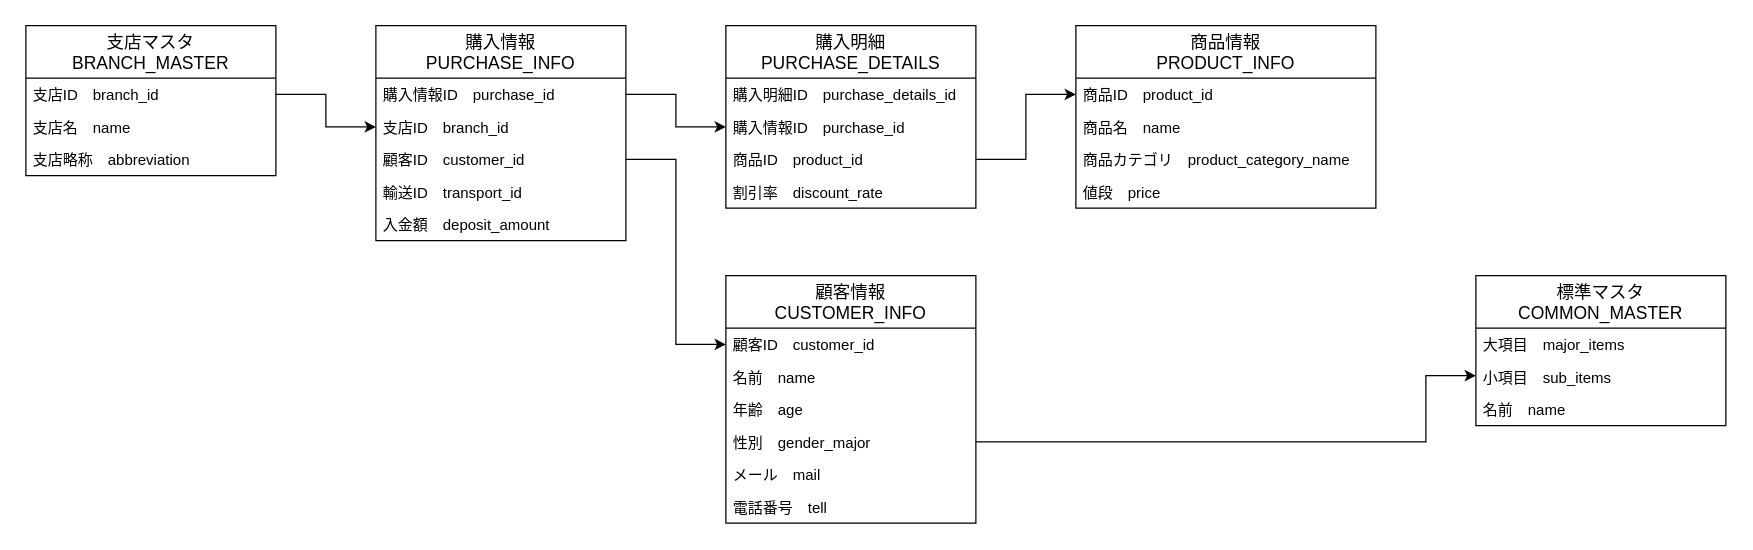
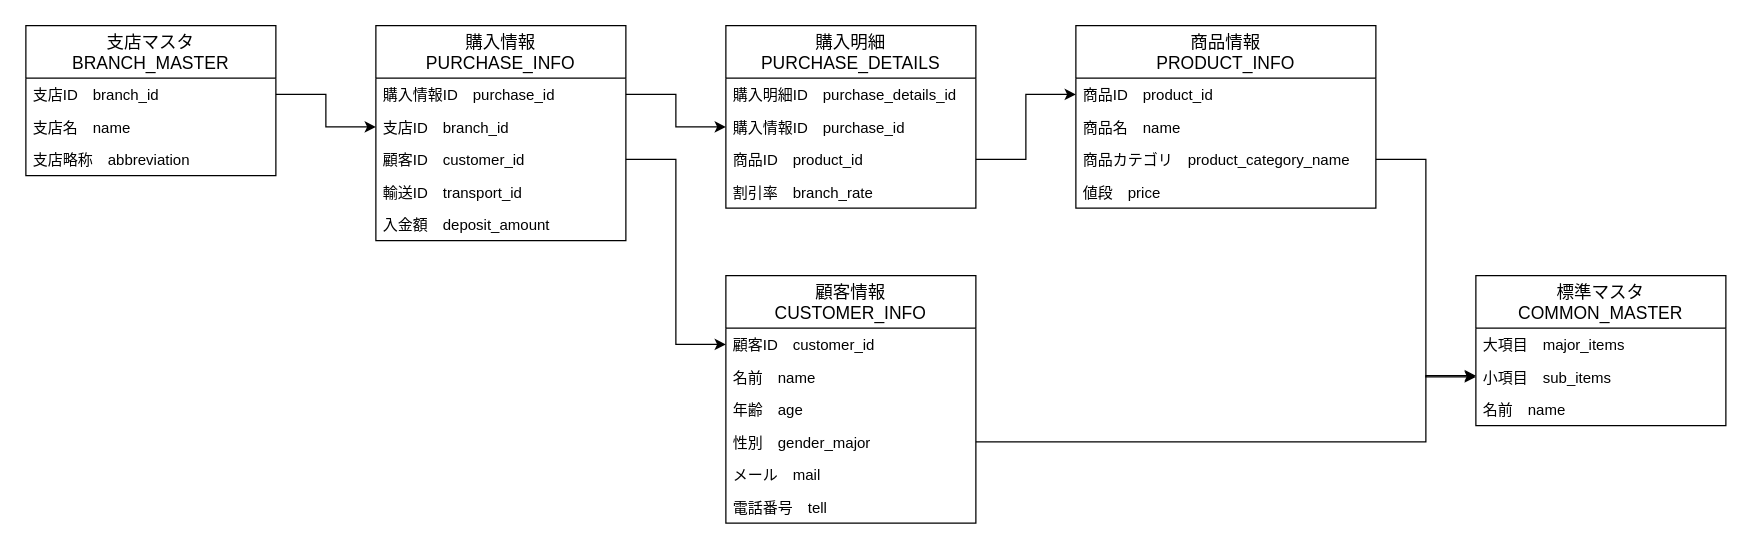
node "割引率 discount_rate": label "割引率 discount_rate" -> "割引率 branch_rate"
edge "商品カテゴリ product_category_name" -> "小項目 sub_items": added
